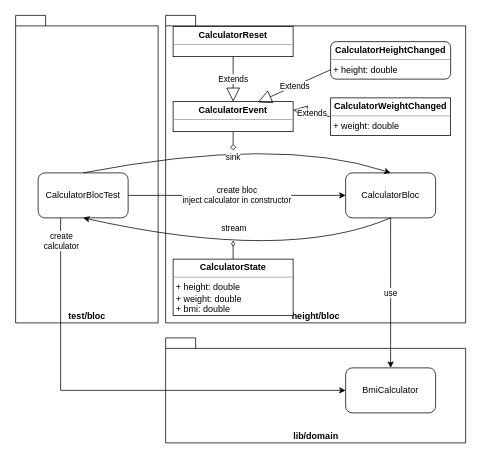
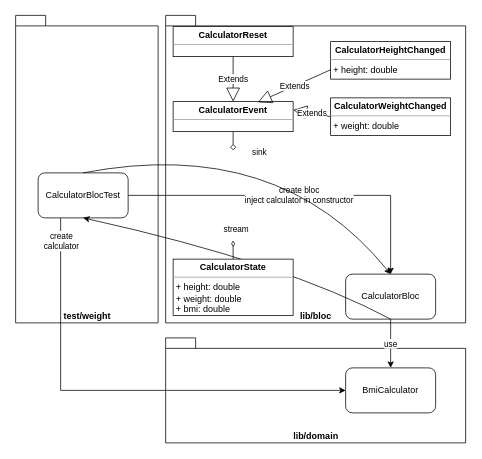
node "CalculatorHeightChanged + height: double": shape rounded rectangle -> rectangle
node "CalculatorBloc": moved (390, 195) -> (390, 297)
node "test/bloc": label "test/bloc" -> "test/weight"
node "height/bloc": label "height/bloc" -> "lib/bloc"
